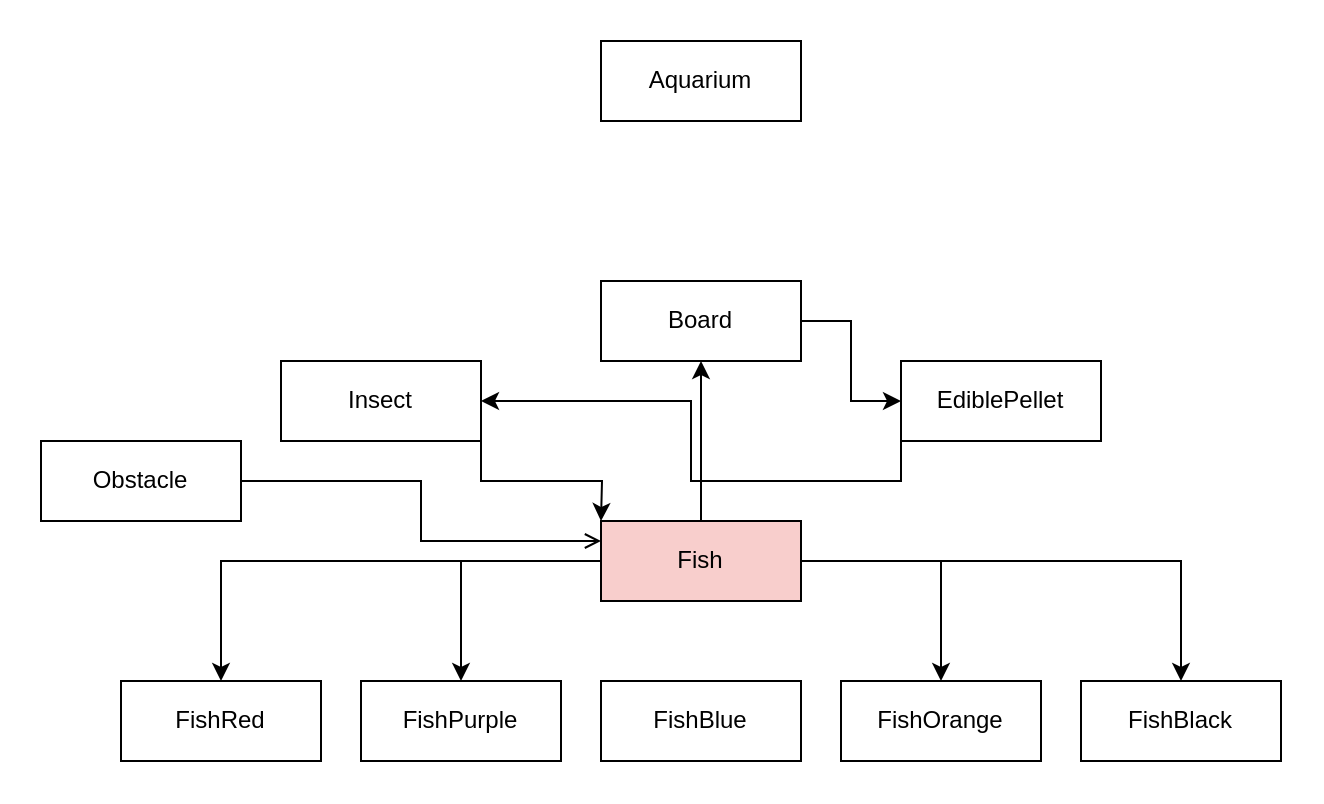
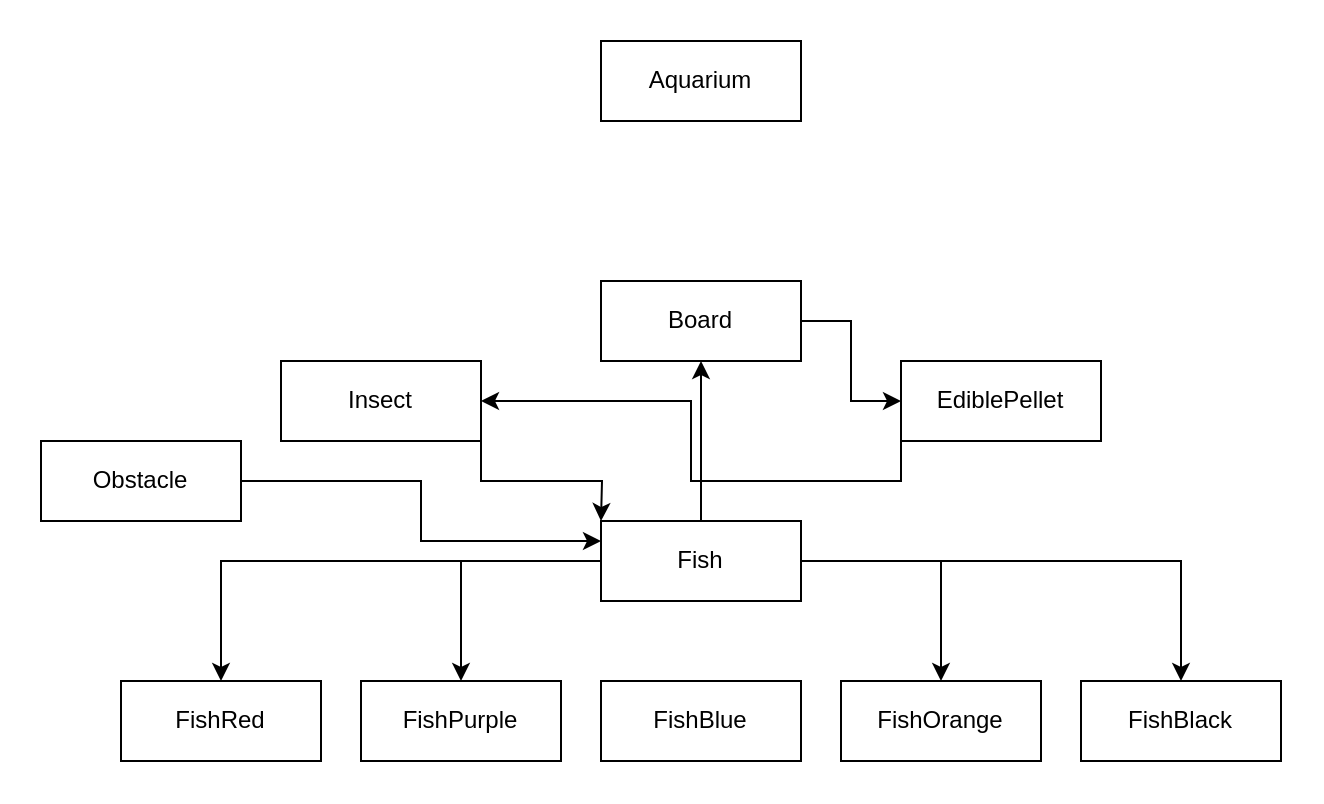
edge "Obstacle" -> "Fish": arrowhead open -> classic
node "Fish": fillcolor #f8cecc -> #ffffff
